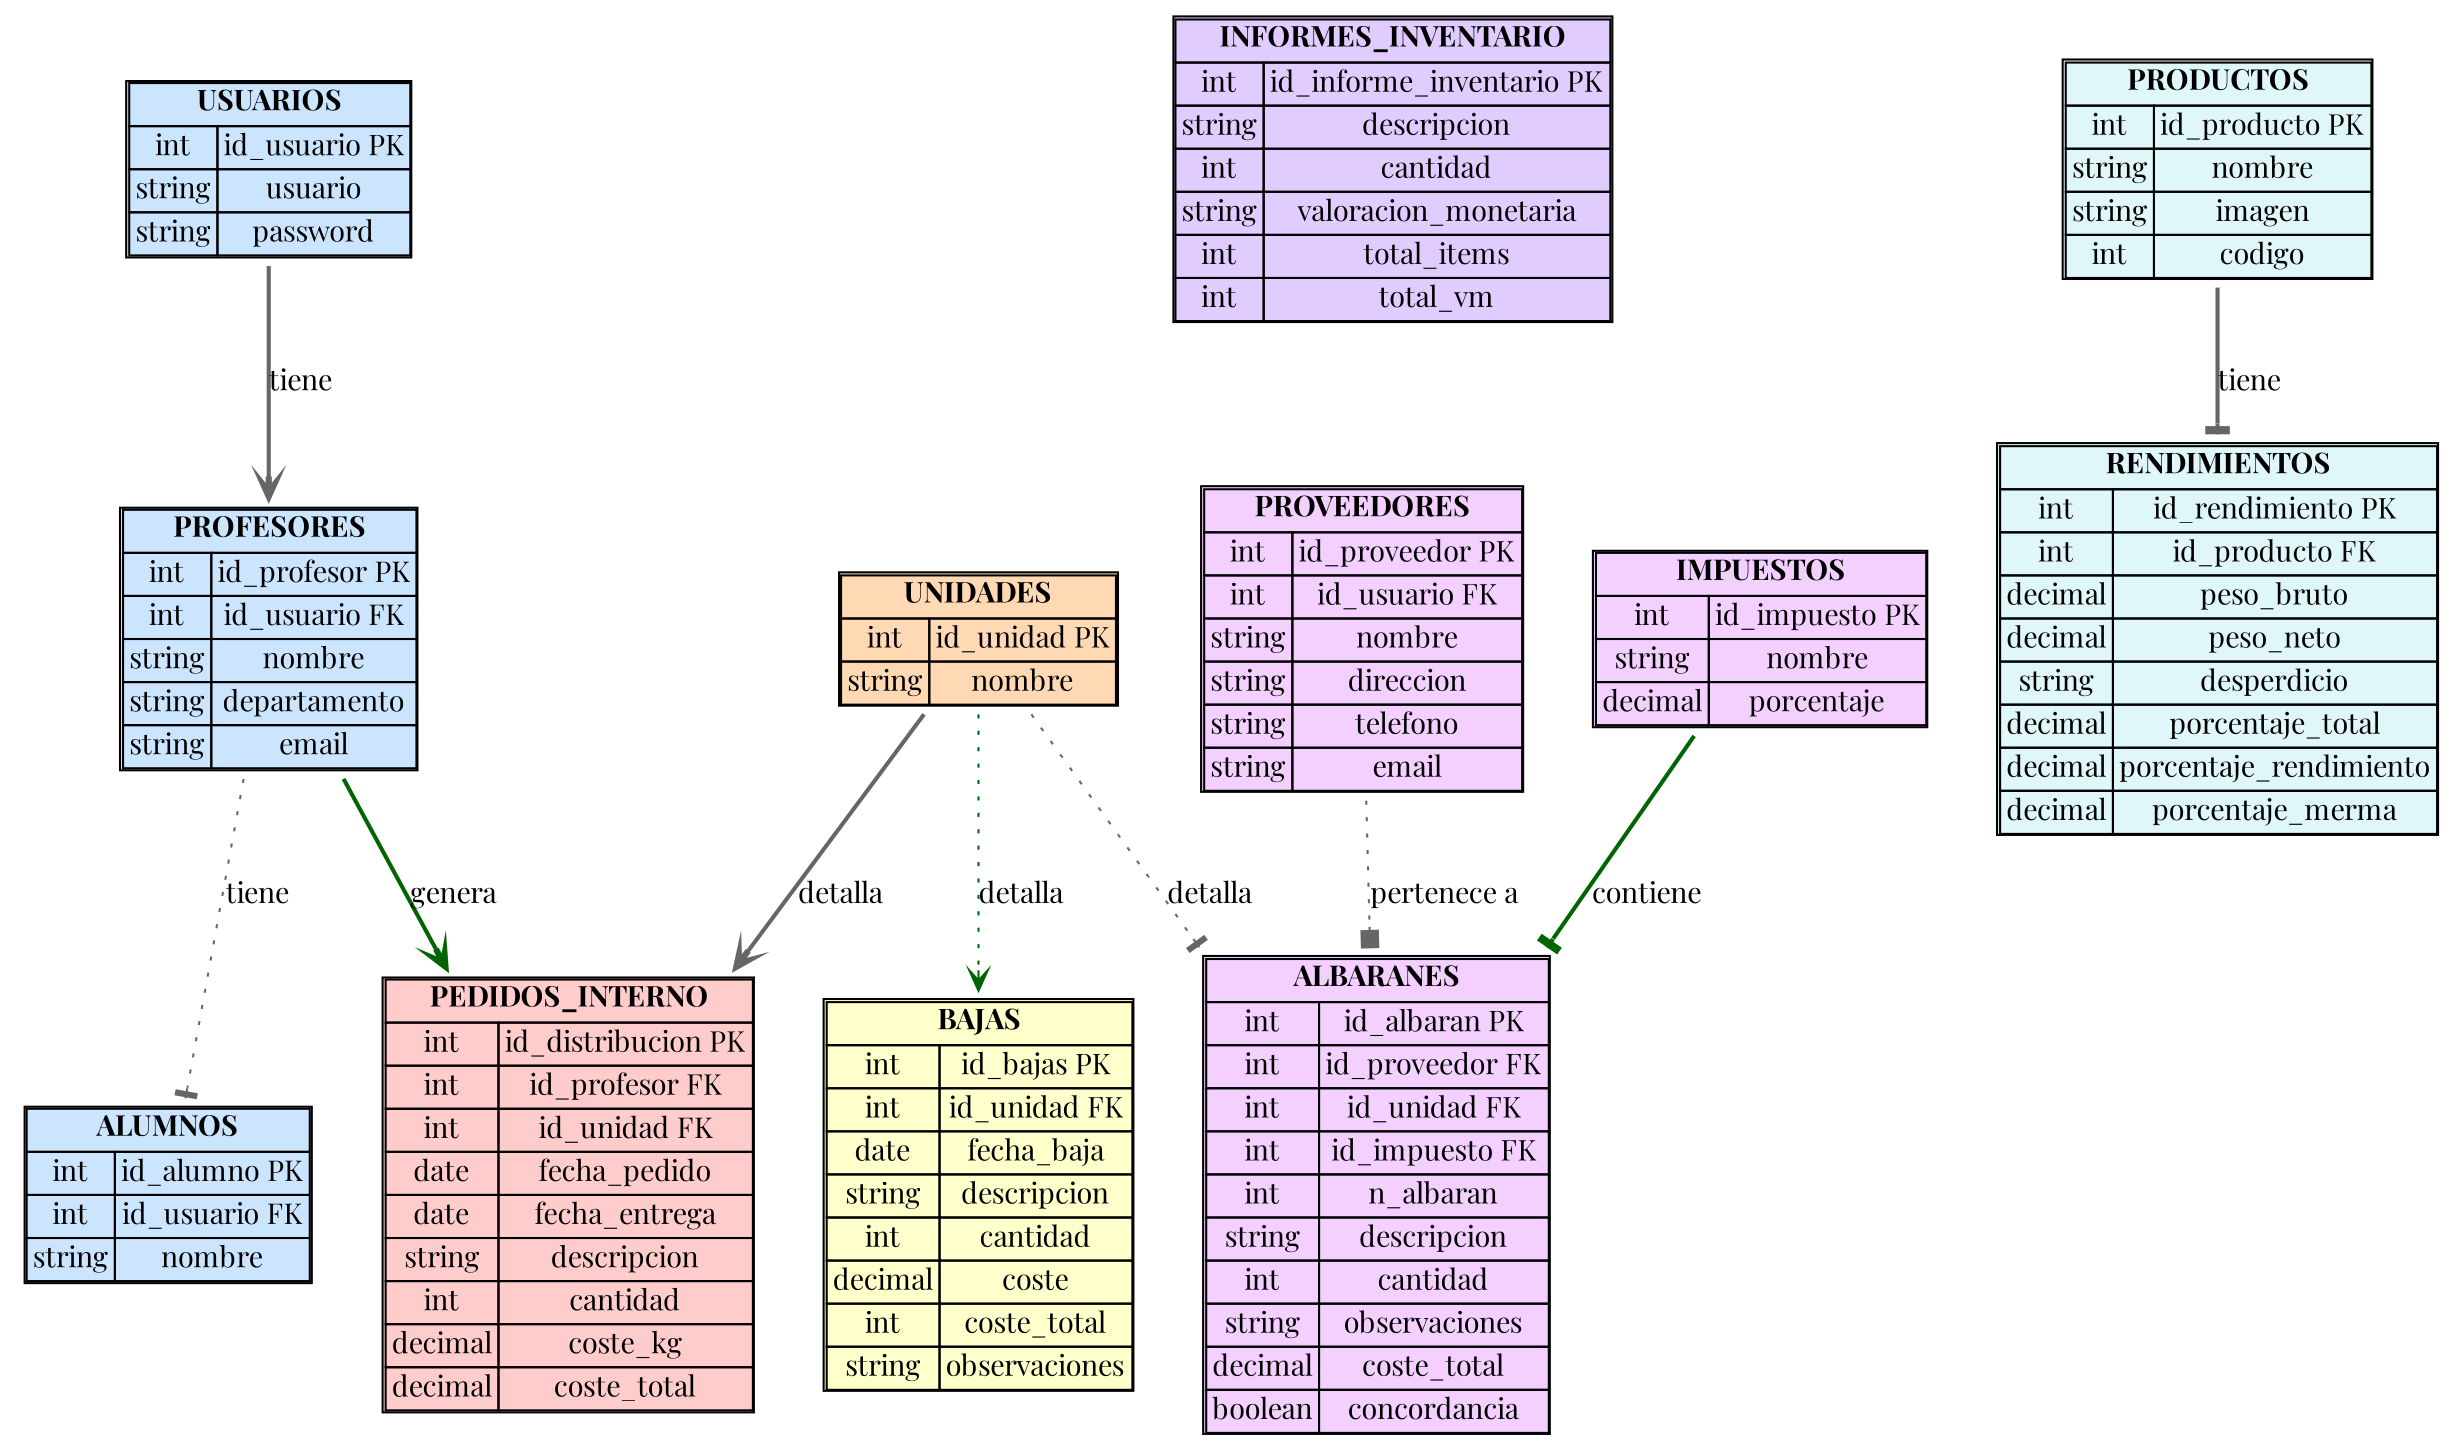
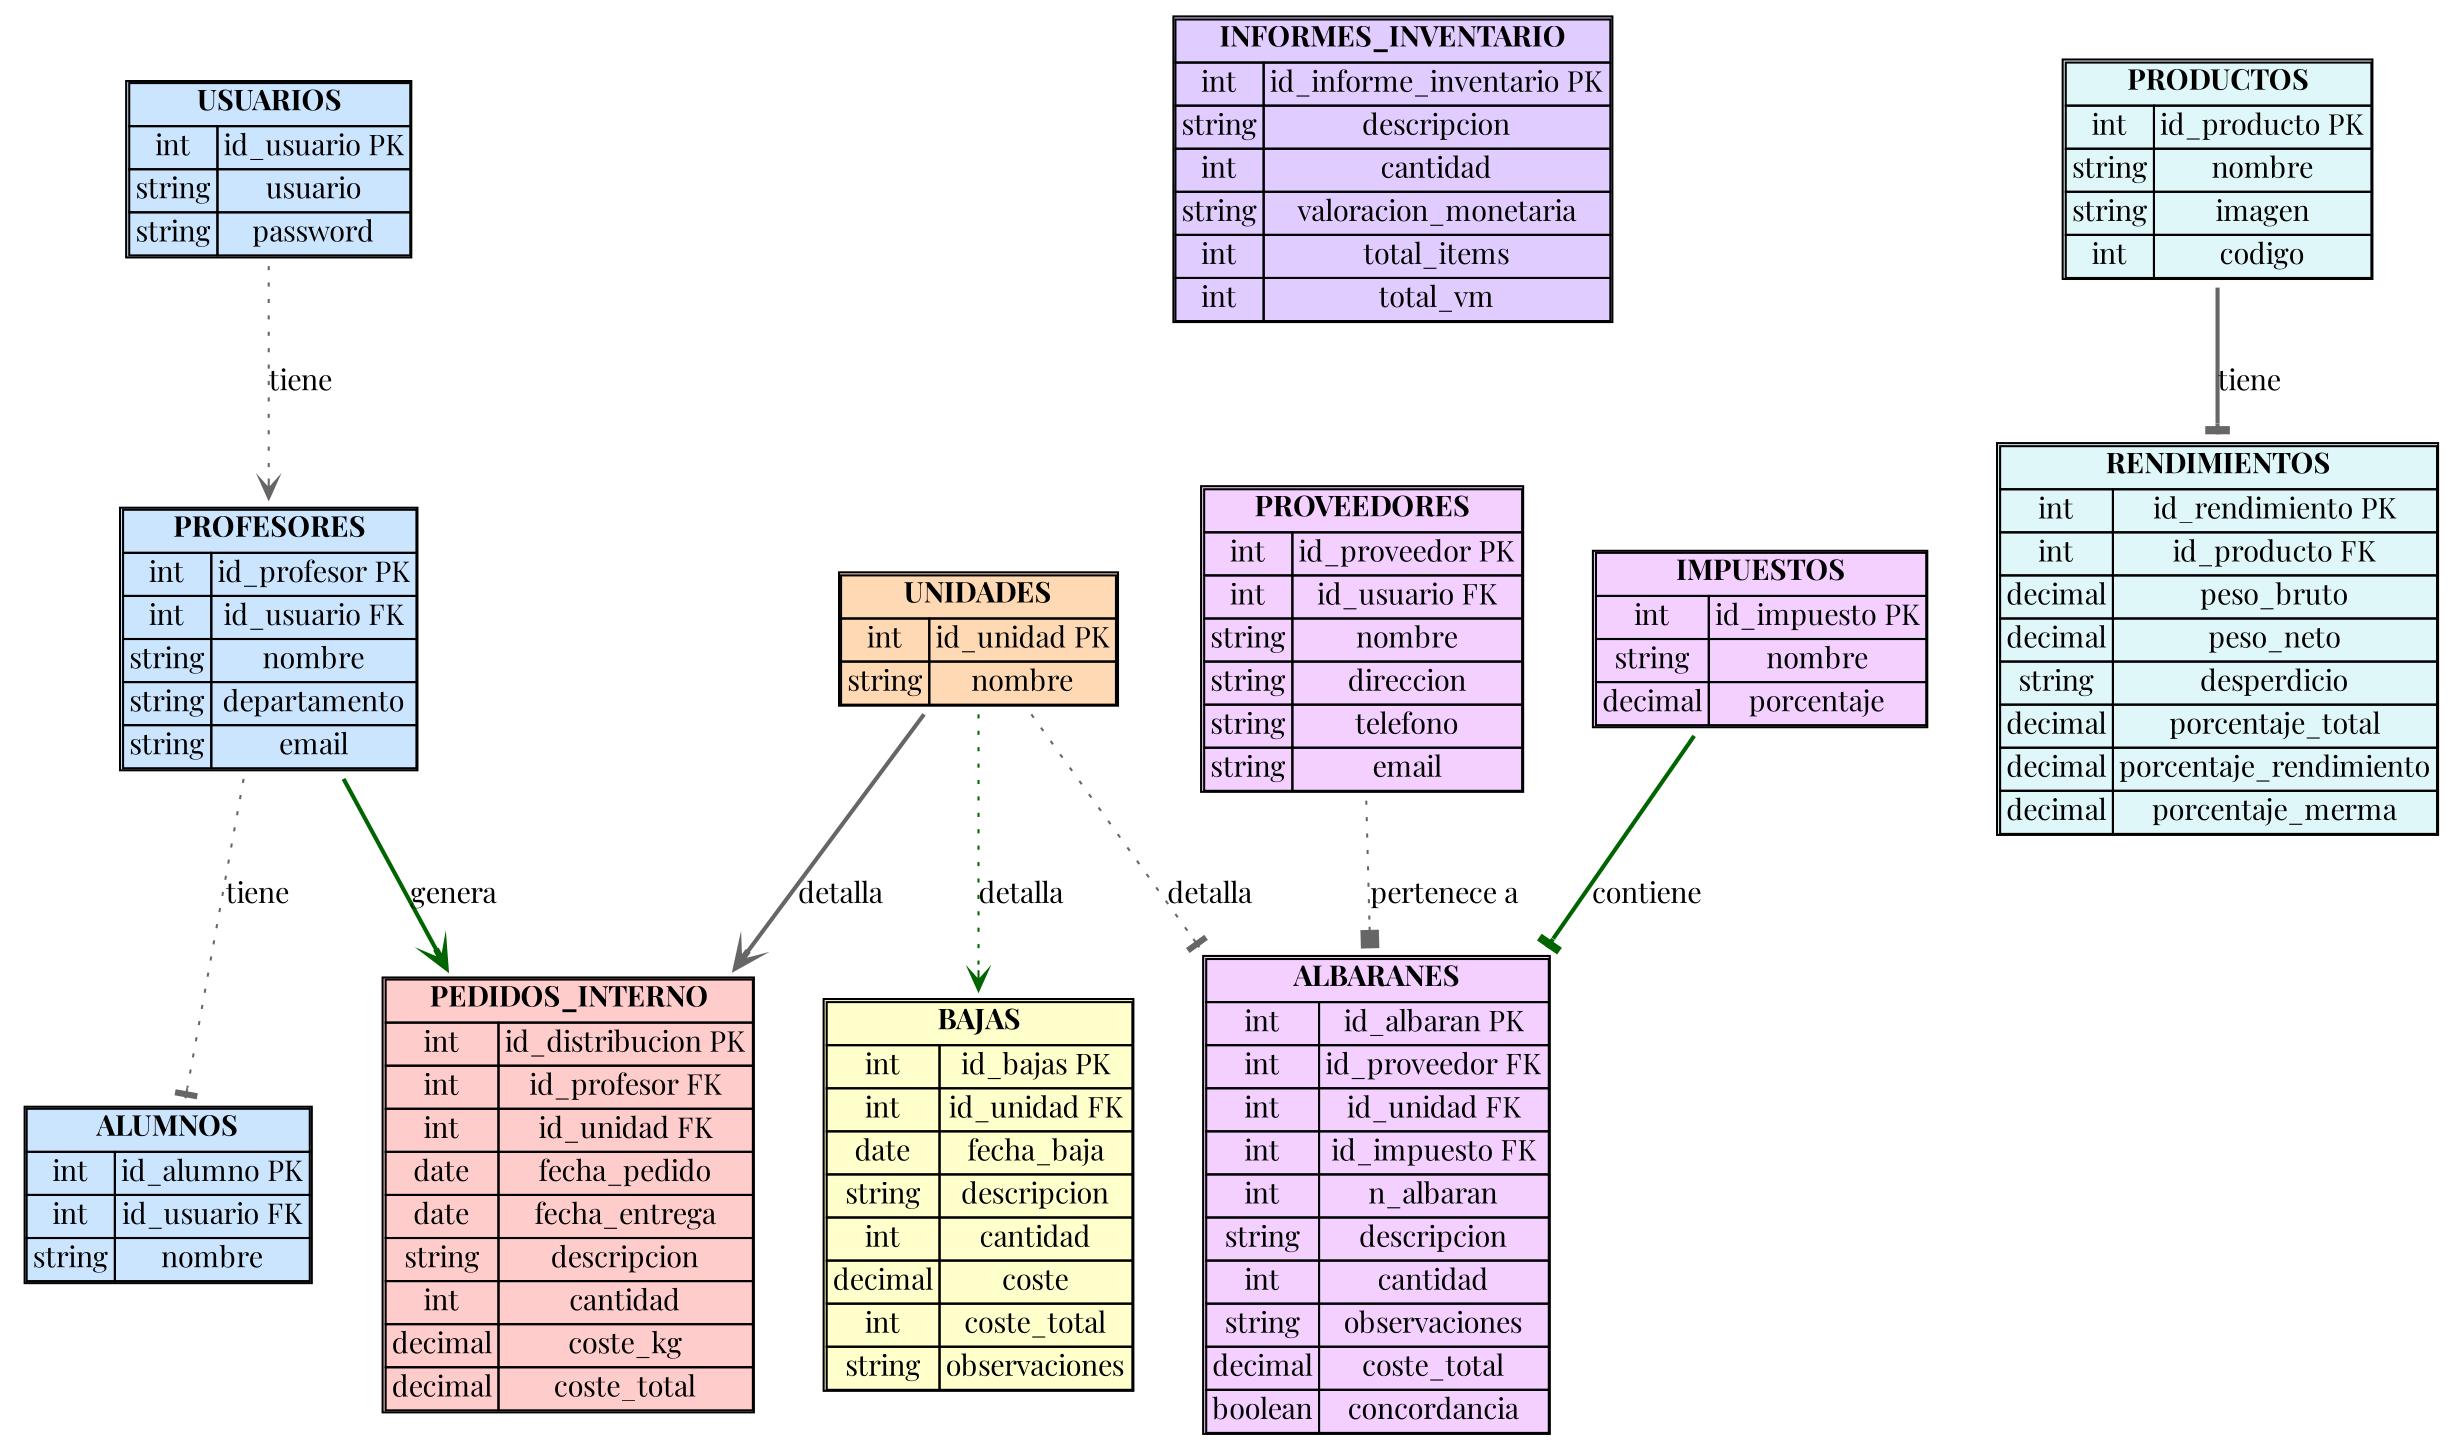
edge "USUARIOS" -> "PROFESORES": style bold -> dotted
